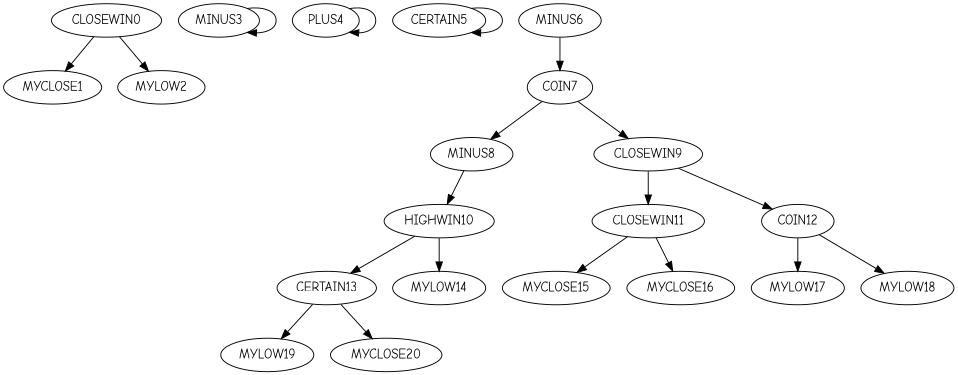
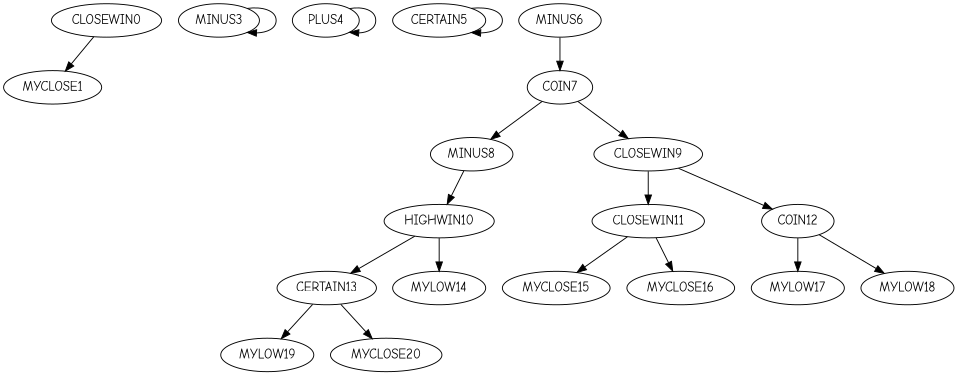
node "MYLOW2": removed
